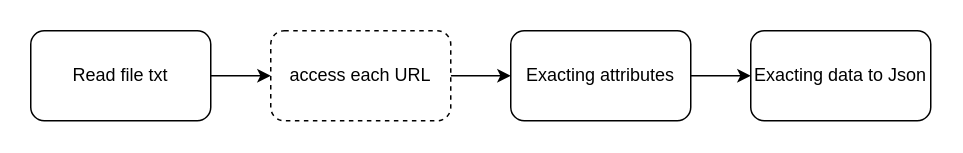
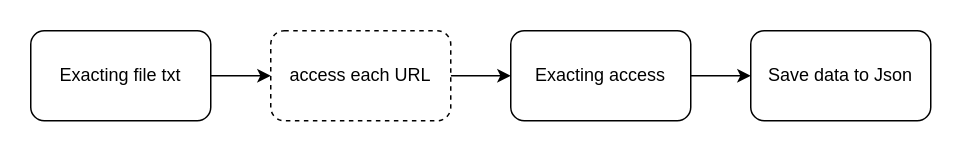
node "Read file txt": label "Read file txt" -> "Exacting file txt"
node "Exacting attributes": label "Exacting attributes" -> "Exacting access"
node "Exacting data to Json": label "Exacting data to Json" -> "Save data to Json"
